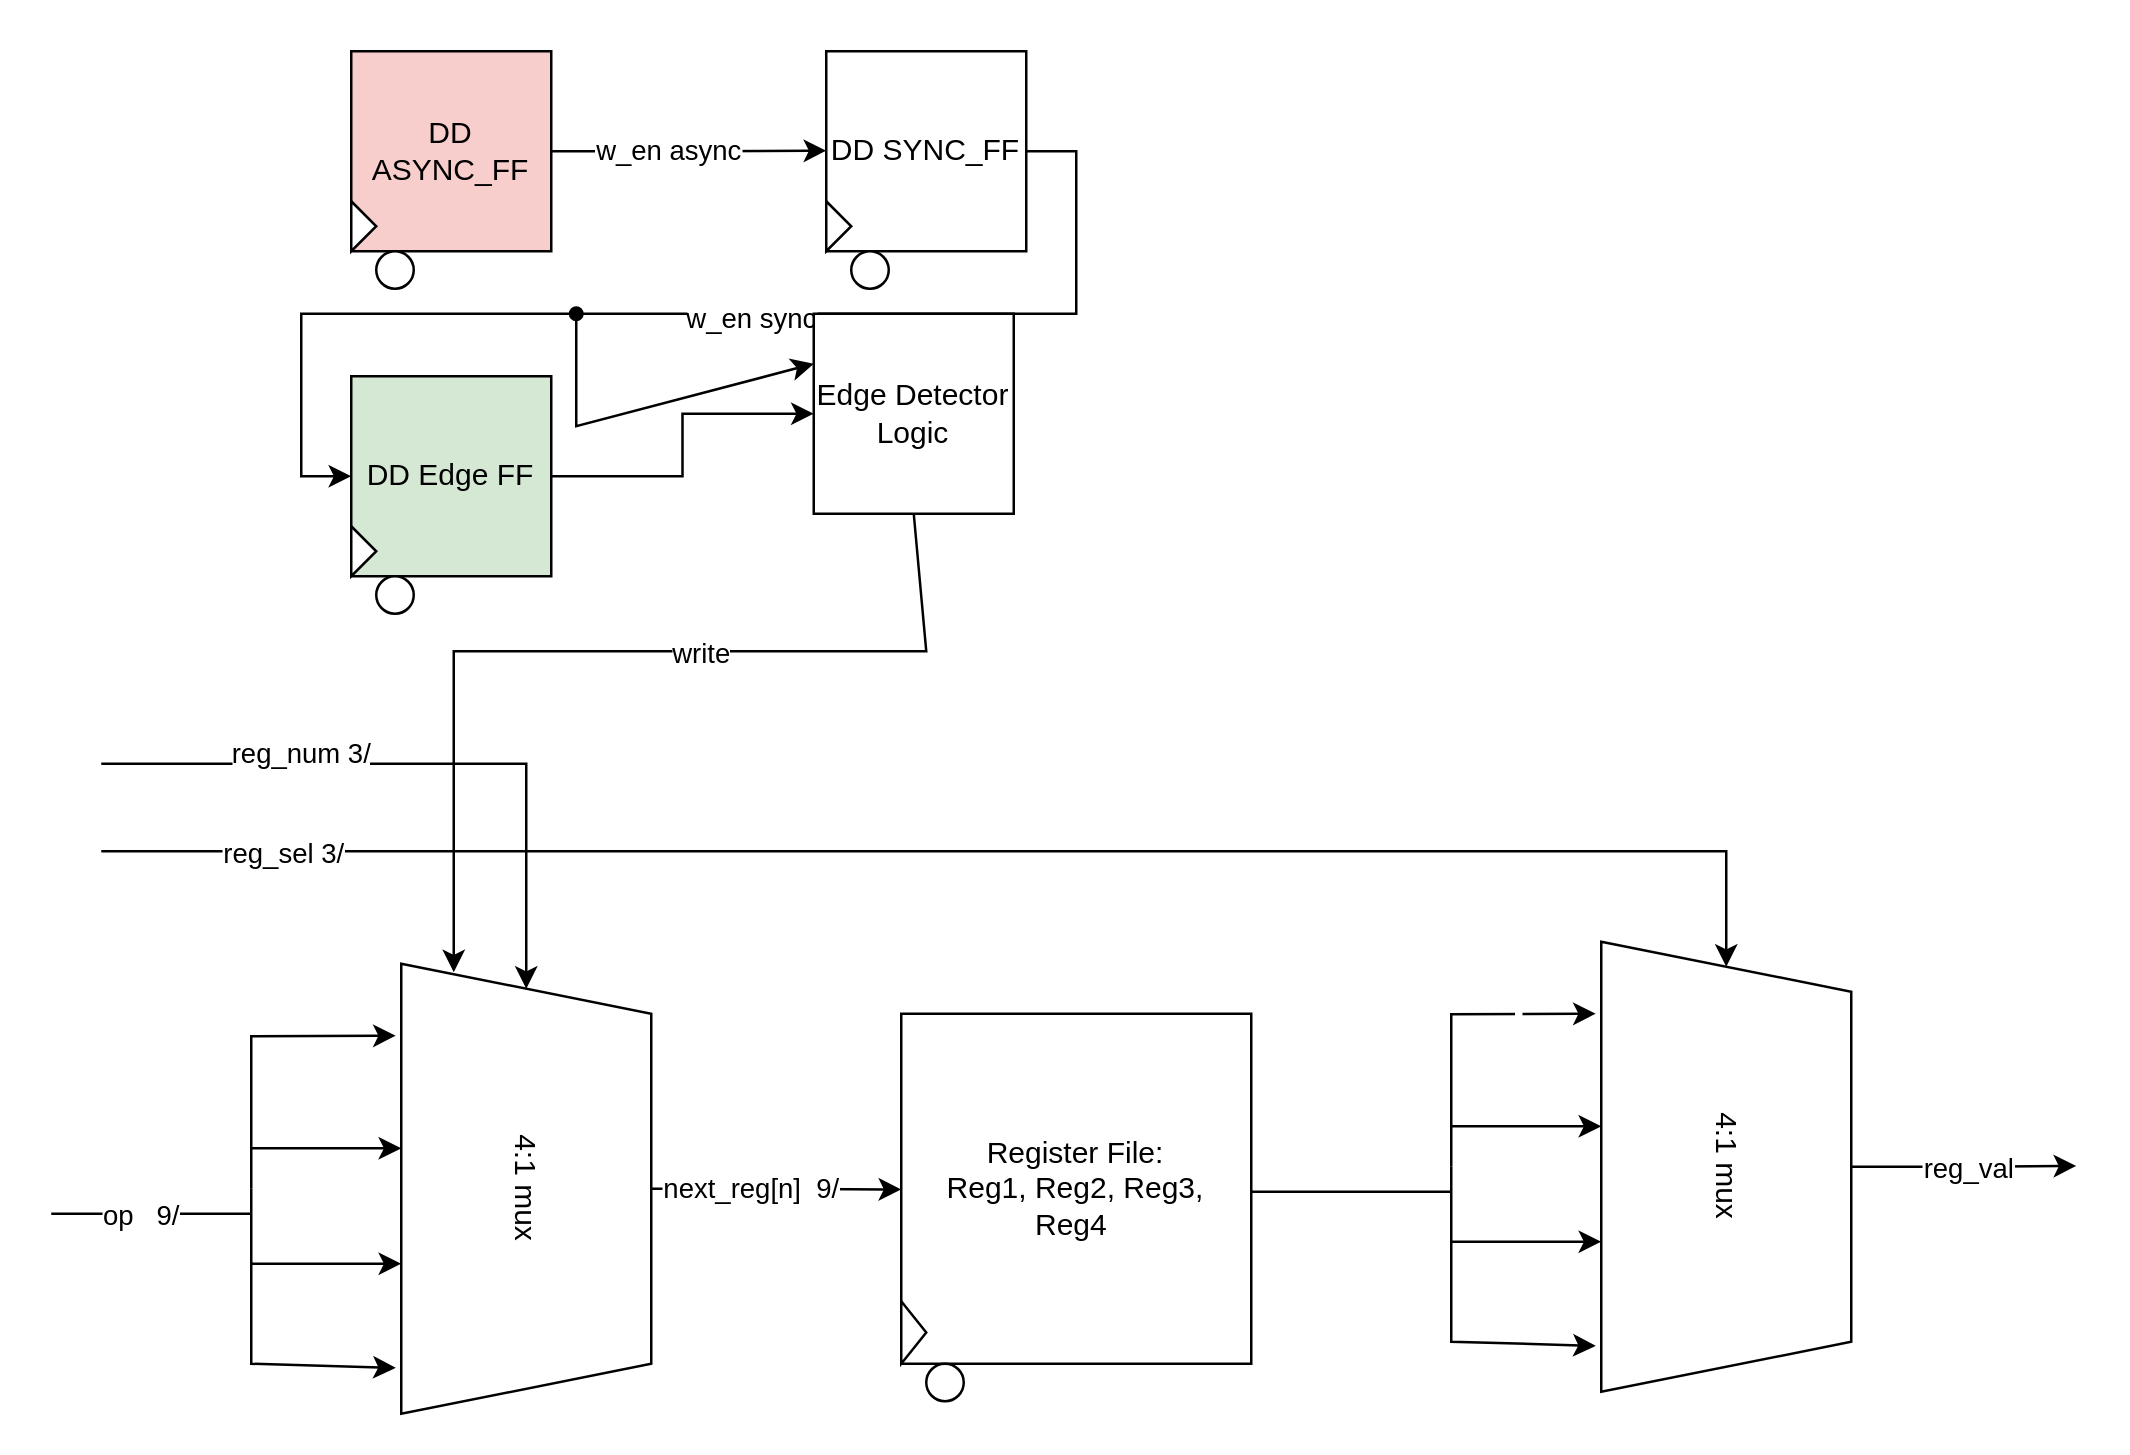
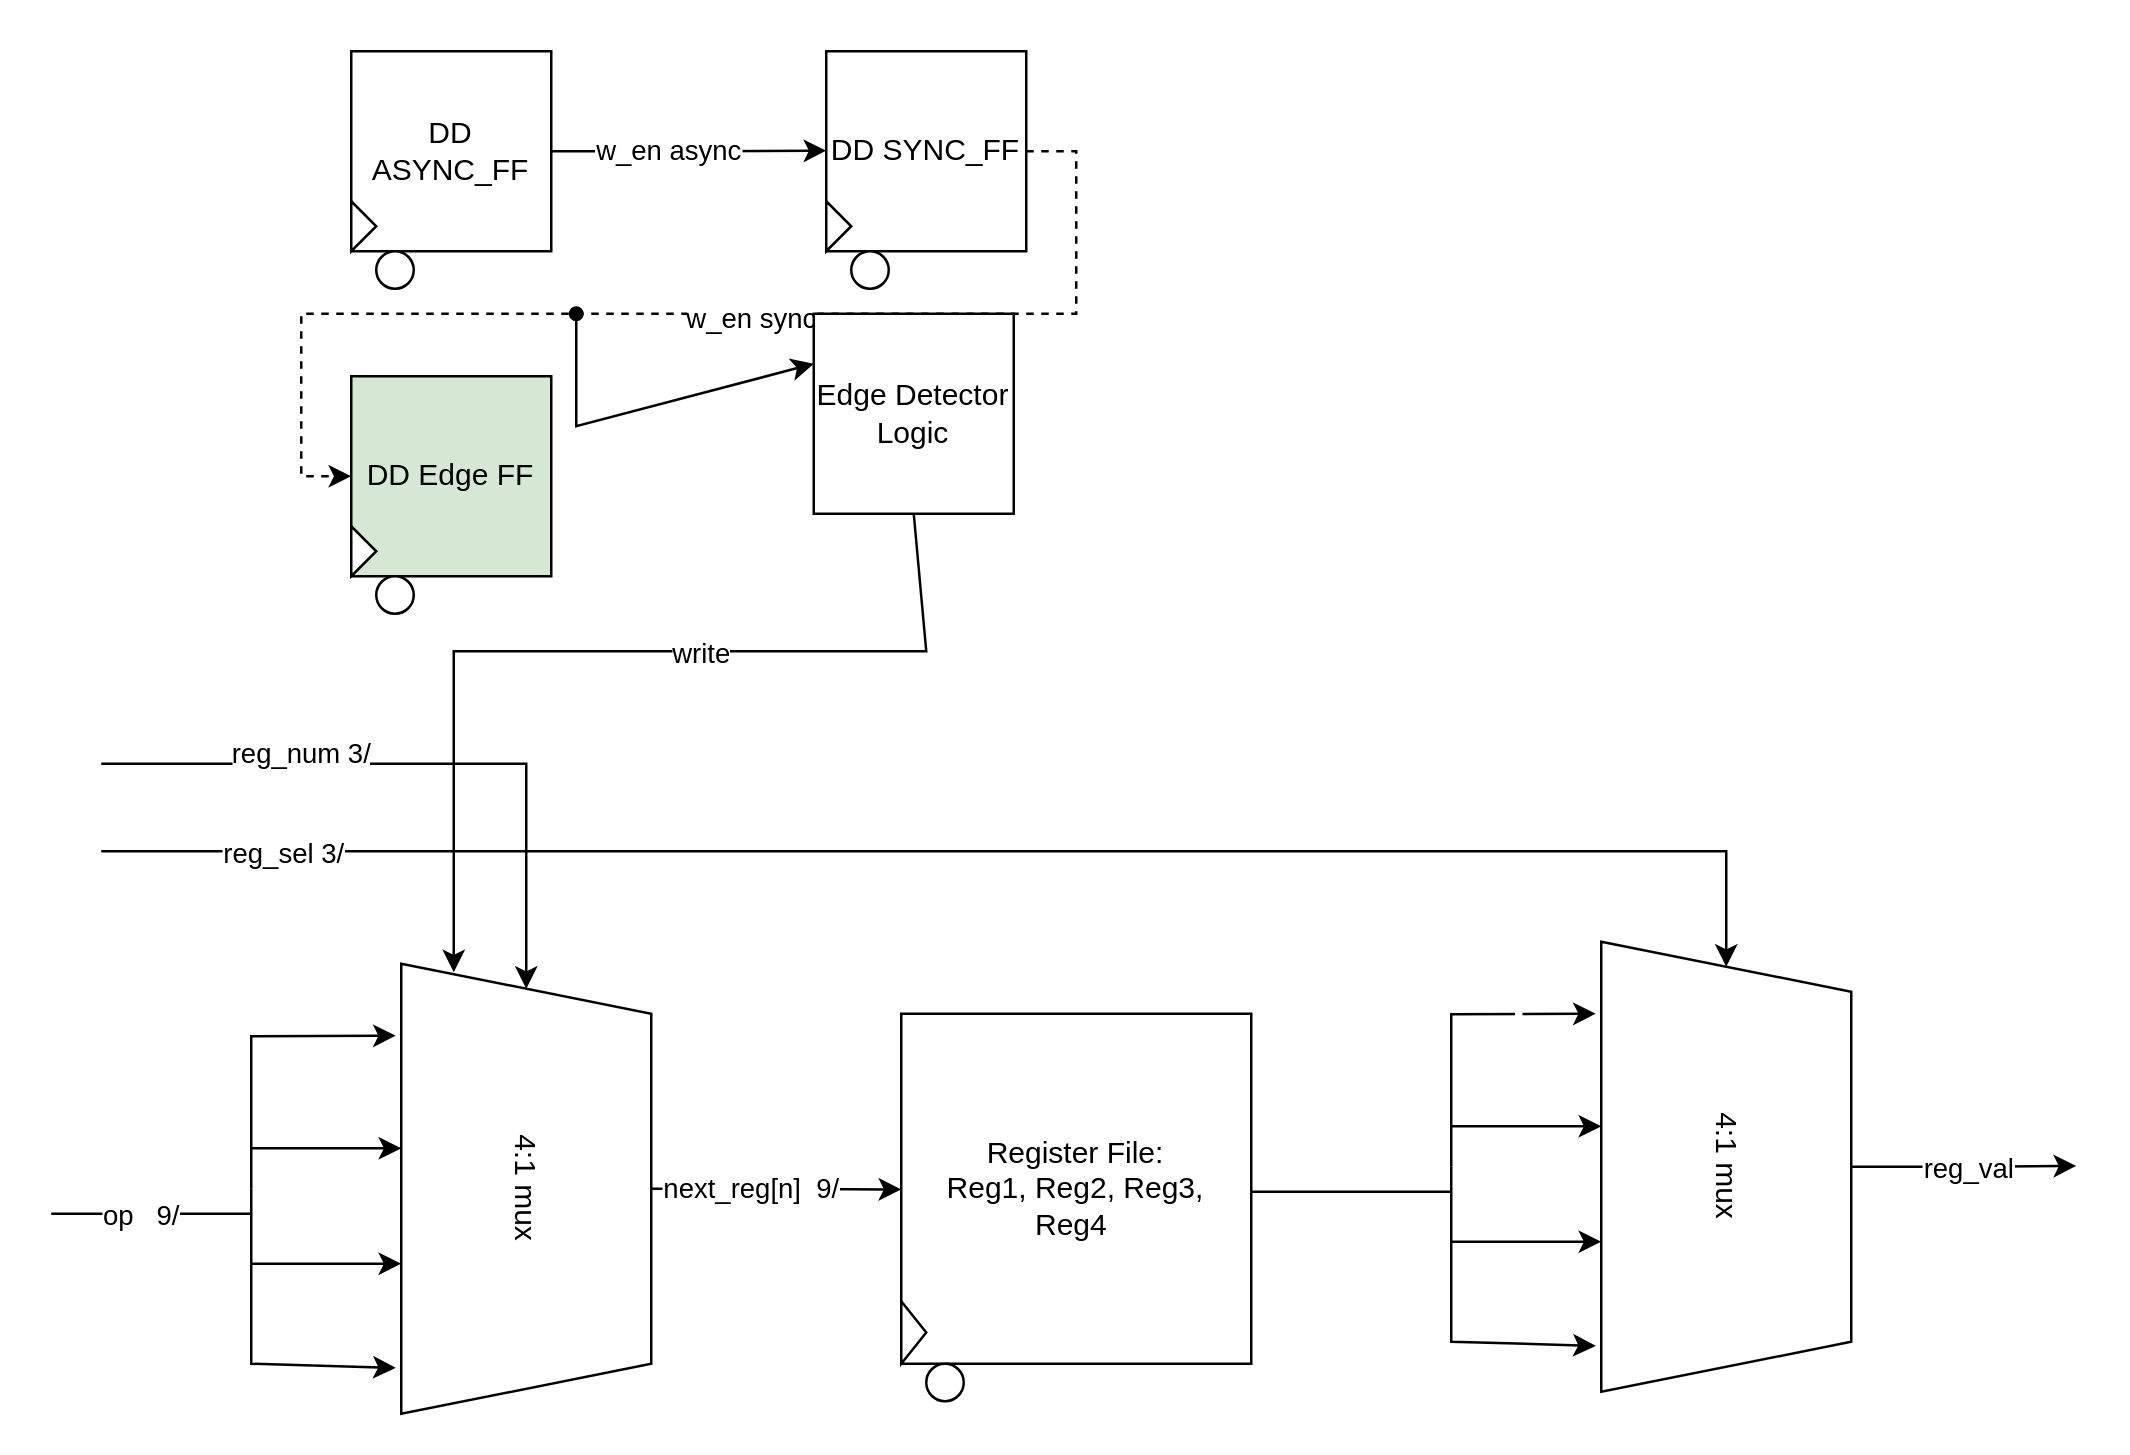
node "DD ASYNC_FF": fillcolor #f8cecc -> #ffffff
edge "DD SYNC_FF" -> "DD Edge FF": style solid -> dashed
edge "DD Edge FF" -> "Edge Detector Logic": removed
